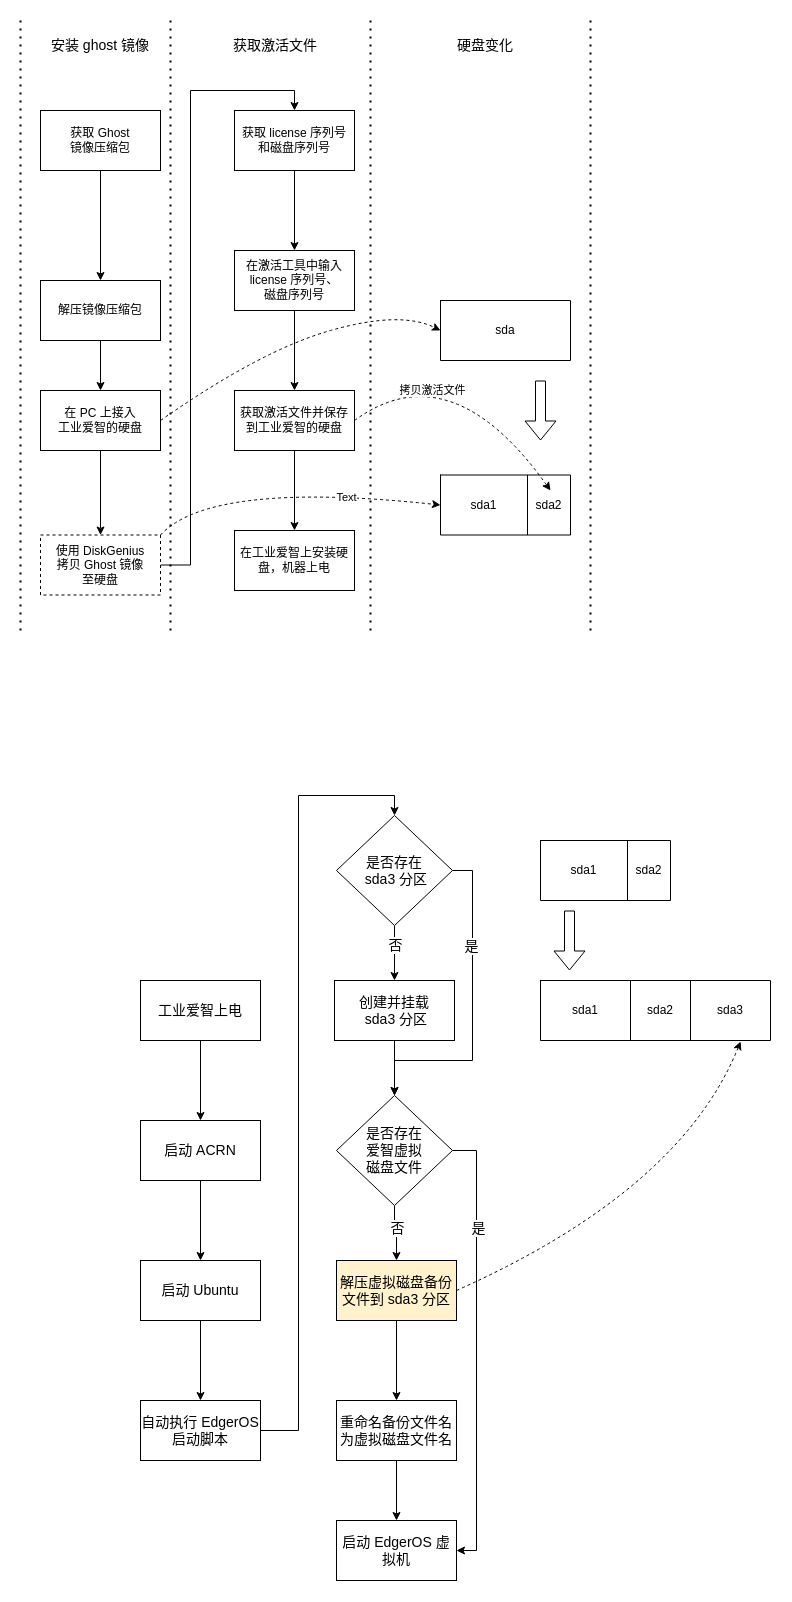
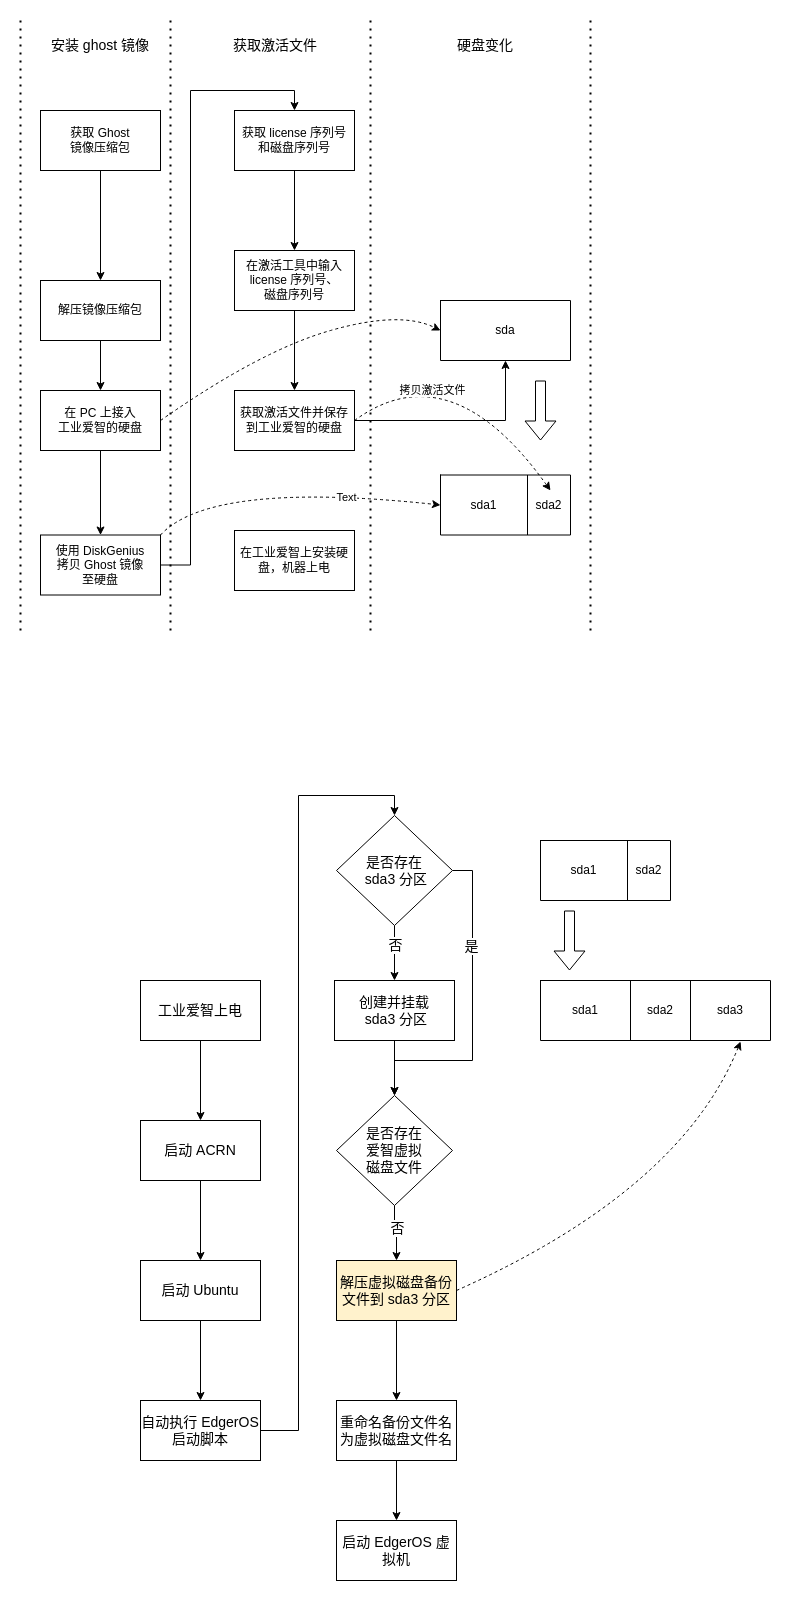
edge "获取激活文件并保存到工业爱智的硬盘" -> "在工业爱智上安装硬盘，机器上电": now "获取激活文件并保存到工业爱智的硬盘" -> "sda"
node "使用 DiskGenius 拷贝 Ghost 镜像 至硬盘": style dashed -> solid
edge "是否存在 爱智虚拟 磁盘文件" -> "启动 EdgerOS 虚拟机": removed, label "是"
